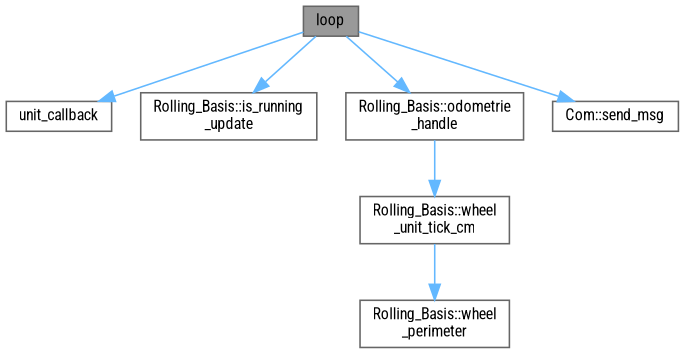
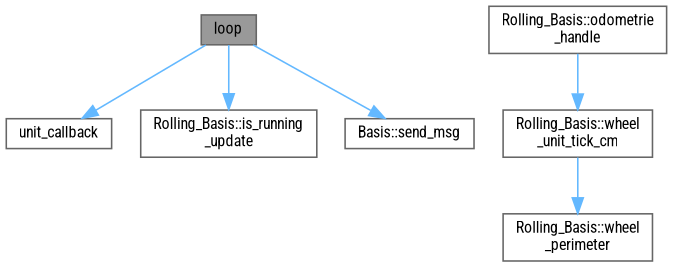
edge "loop" -> "Rolling_Basis::odometrie _handle": removed
node "Com::send_msg": label "Com::send_msg" -> "Basis::send_msg"
